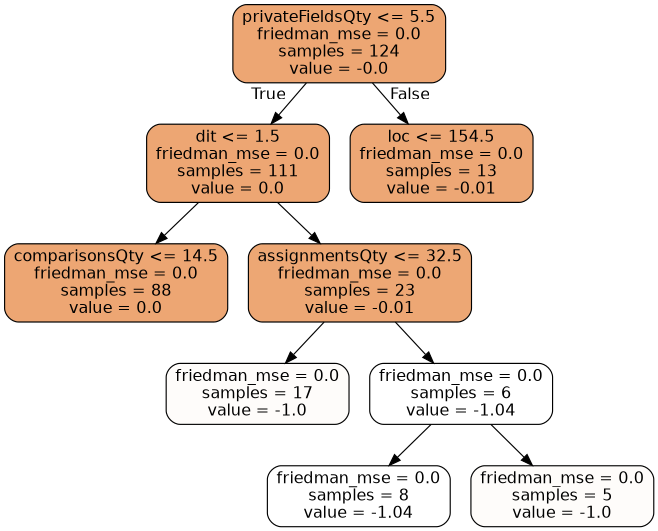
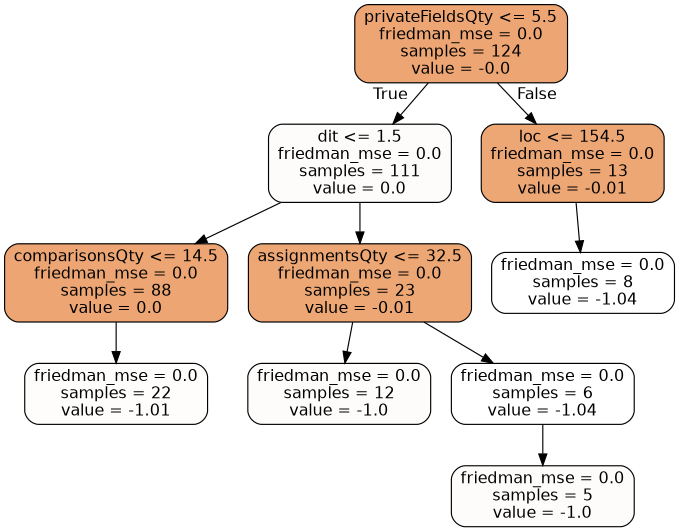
node "dit <= 1.5 friedman_mse = 0.0 samples = 111 value = 0.0": fillcolor #eda673 -> #fefcfa
node "friedman_mse = 0.0 samples = 22 value = -1.01": added
node "friedman_mse = 0.0 samples = 17 value = -1.0": label "friedman_mse = 0.0 samples = 17 value = -1.0" -> "friedman_mse = 0.0 samples = 12 value = -1.0"
edge "friedman_mse = 0.0 samples = 6 value = -1.04" -> "friedman_mse = 0.0 samples = 8 value = -1.04": now "loc <= 154.5 friedman_mse = 0.0 samples = 13 value = -0.01" -> "friedman_mse = 0.0 samples = 8 value = -1.04"
